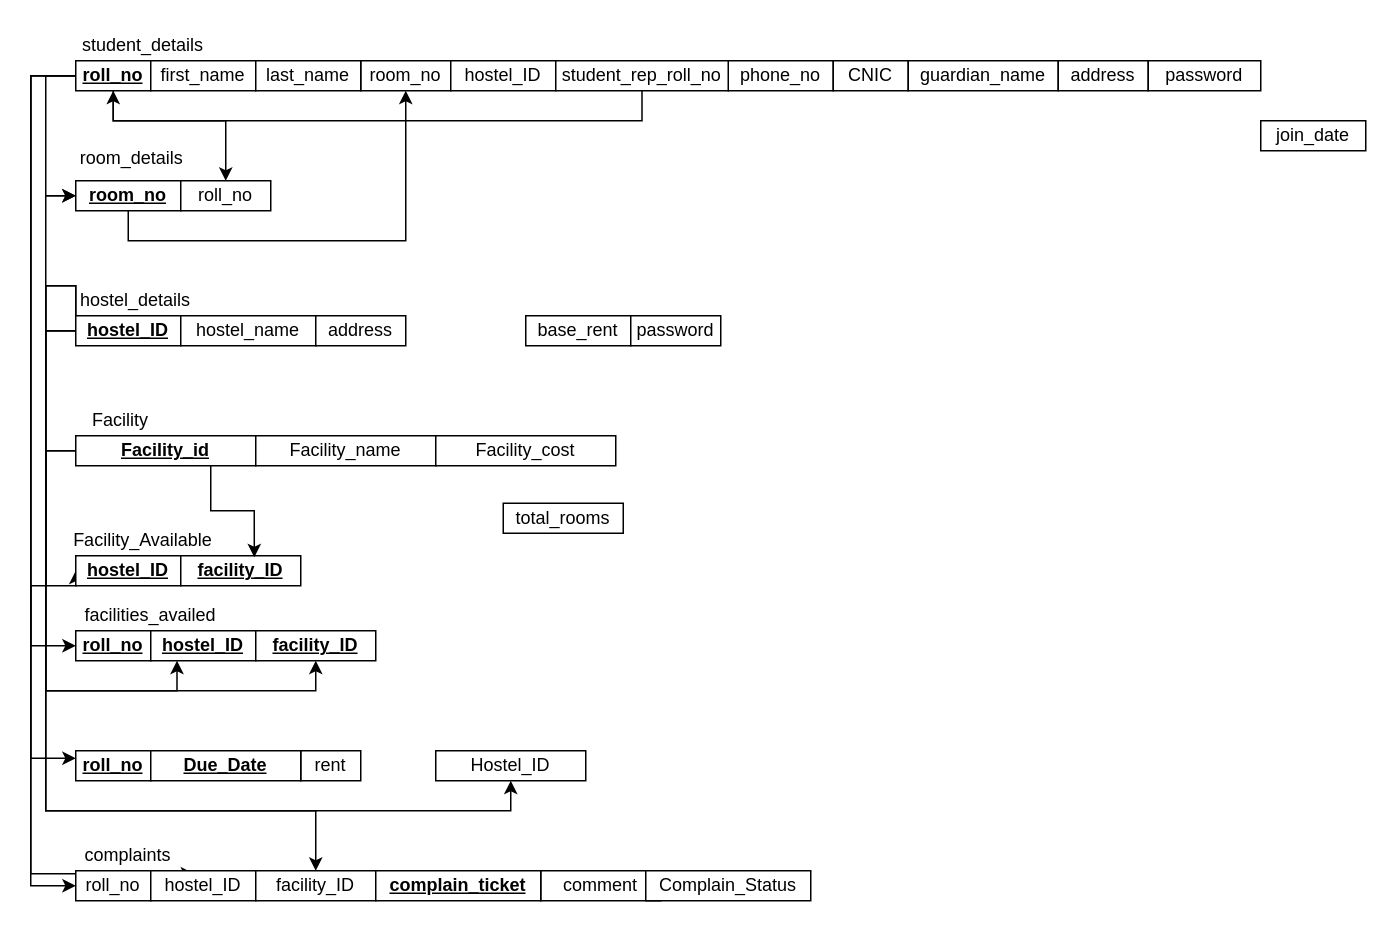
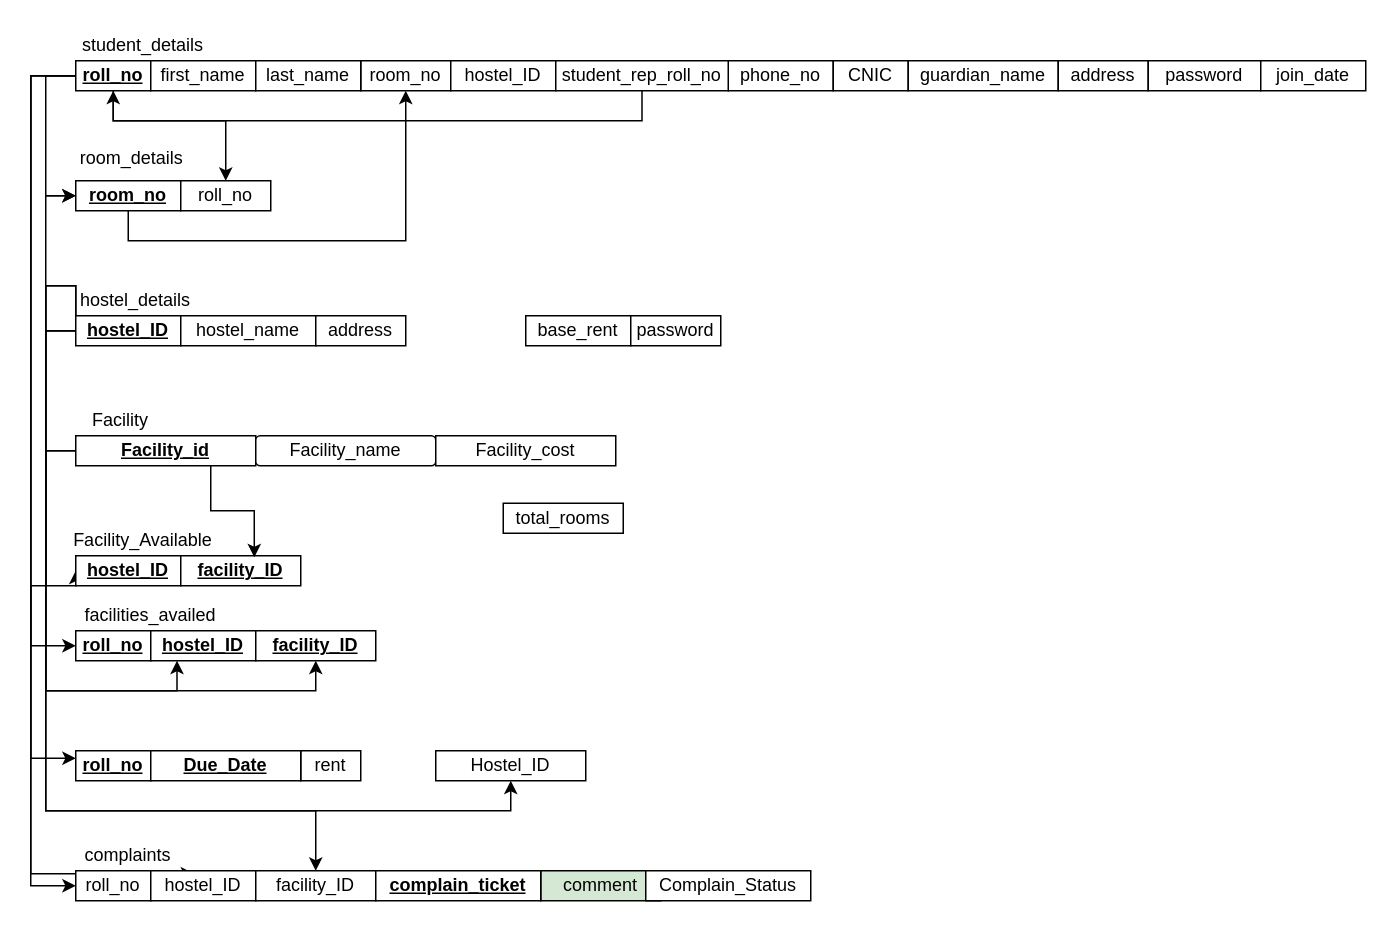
node "join_date": moved (1313, 136) -> (1313, 76)
node "Facility_name": shape rectangle -> rounded rectangle
node "comment": fillcolor #ffffff -> #d5e8d4
